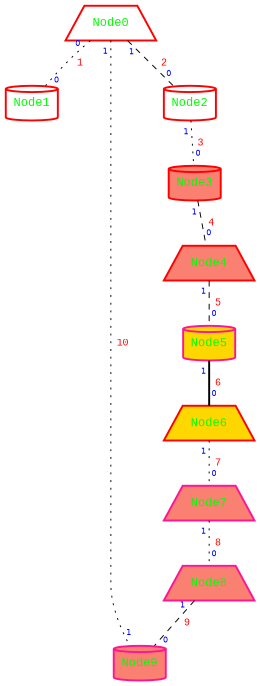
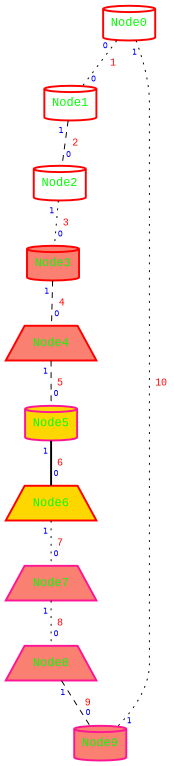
node "Node0": shape trapezium -> cylinder
edge "Node0" -- "Node2": now "Node1" -- "Node2"
